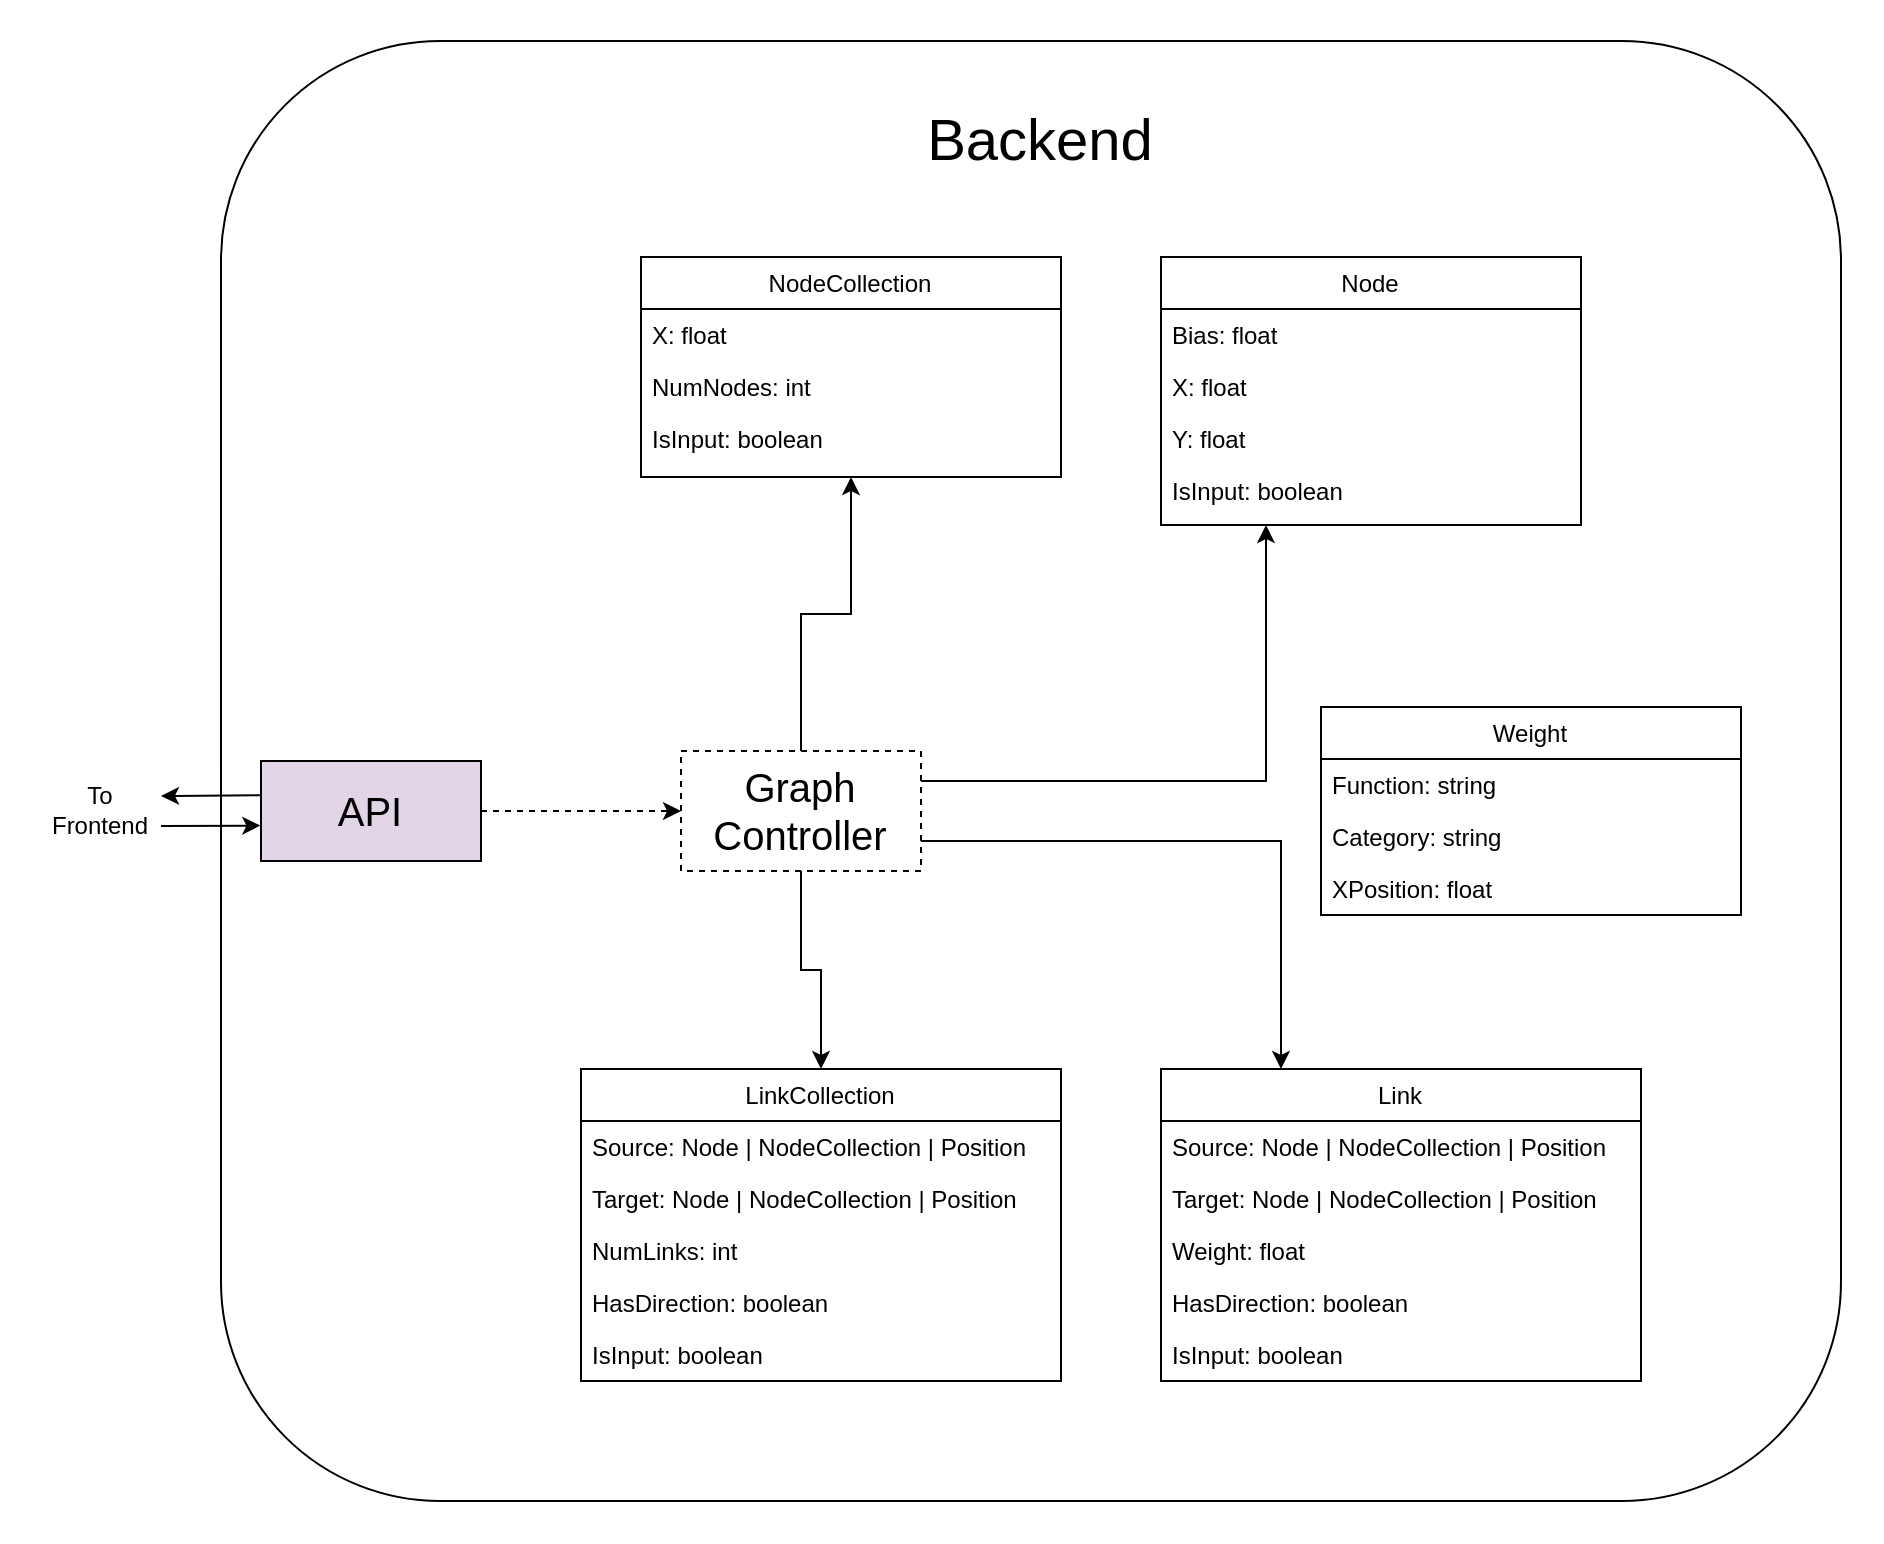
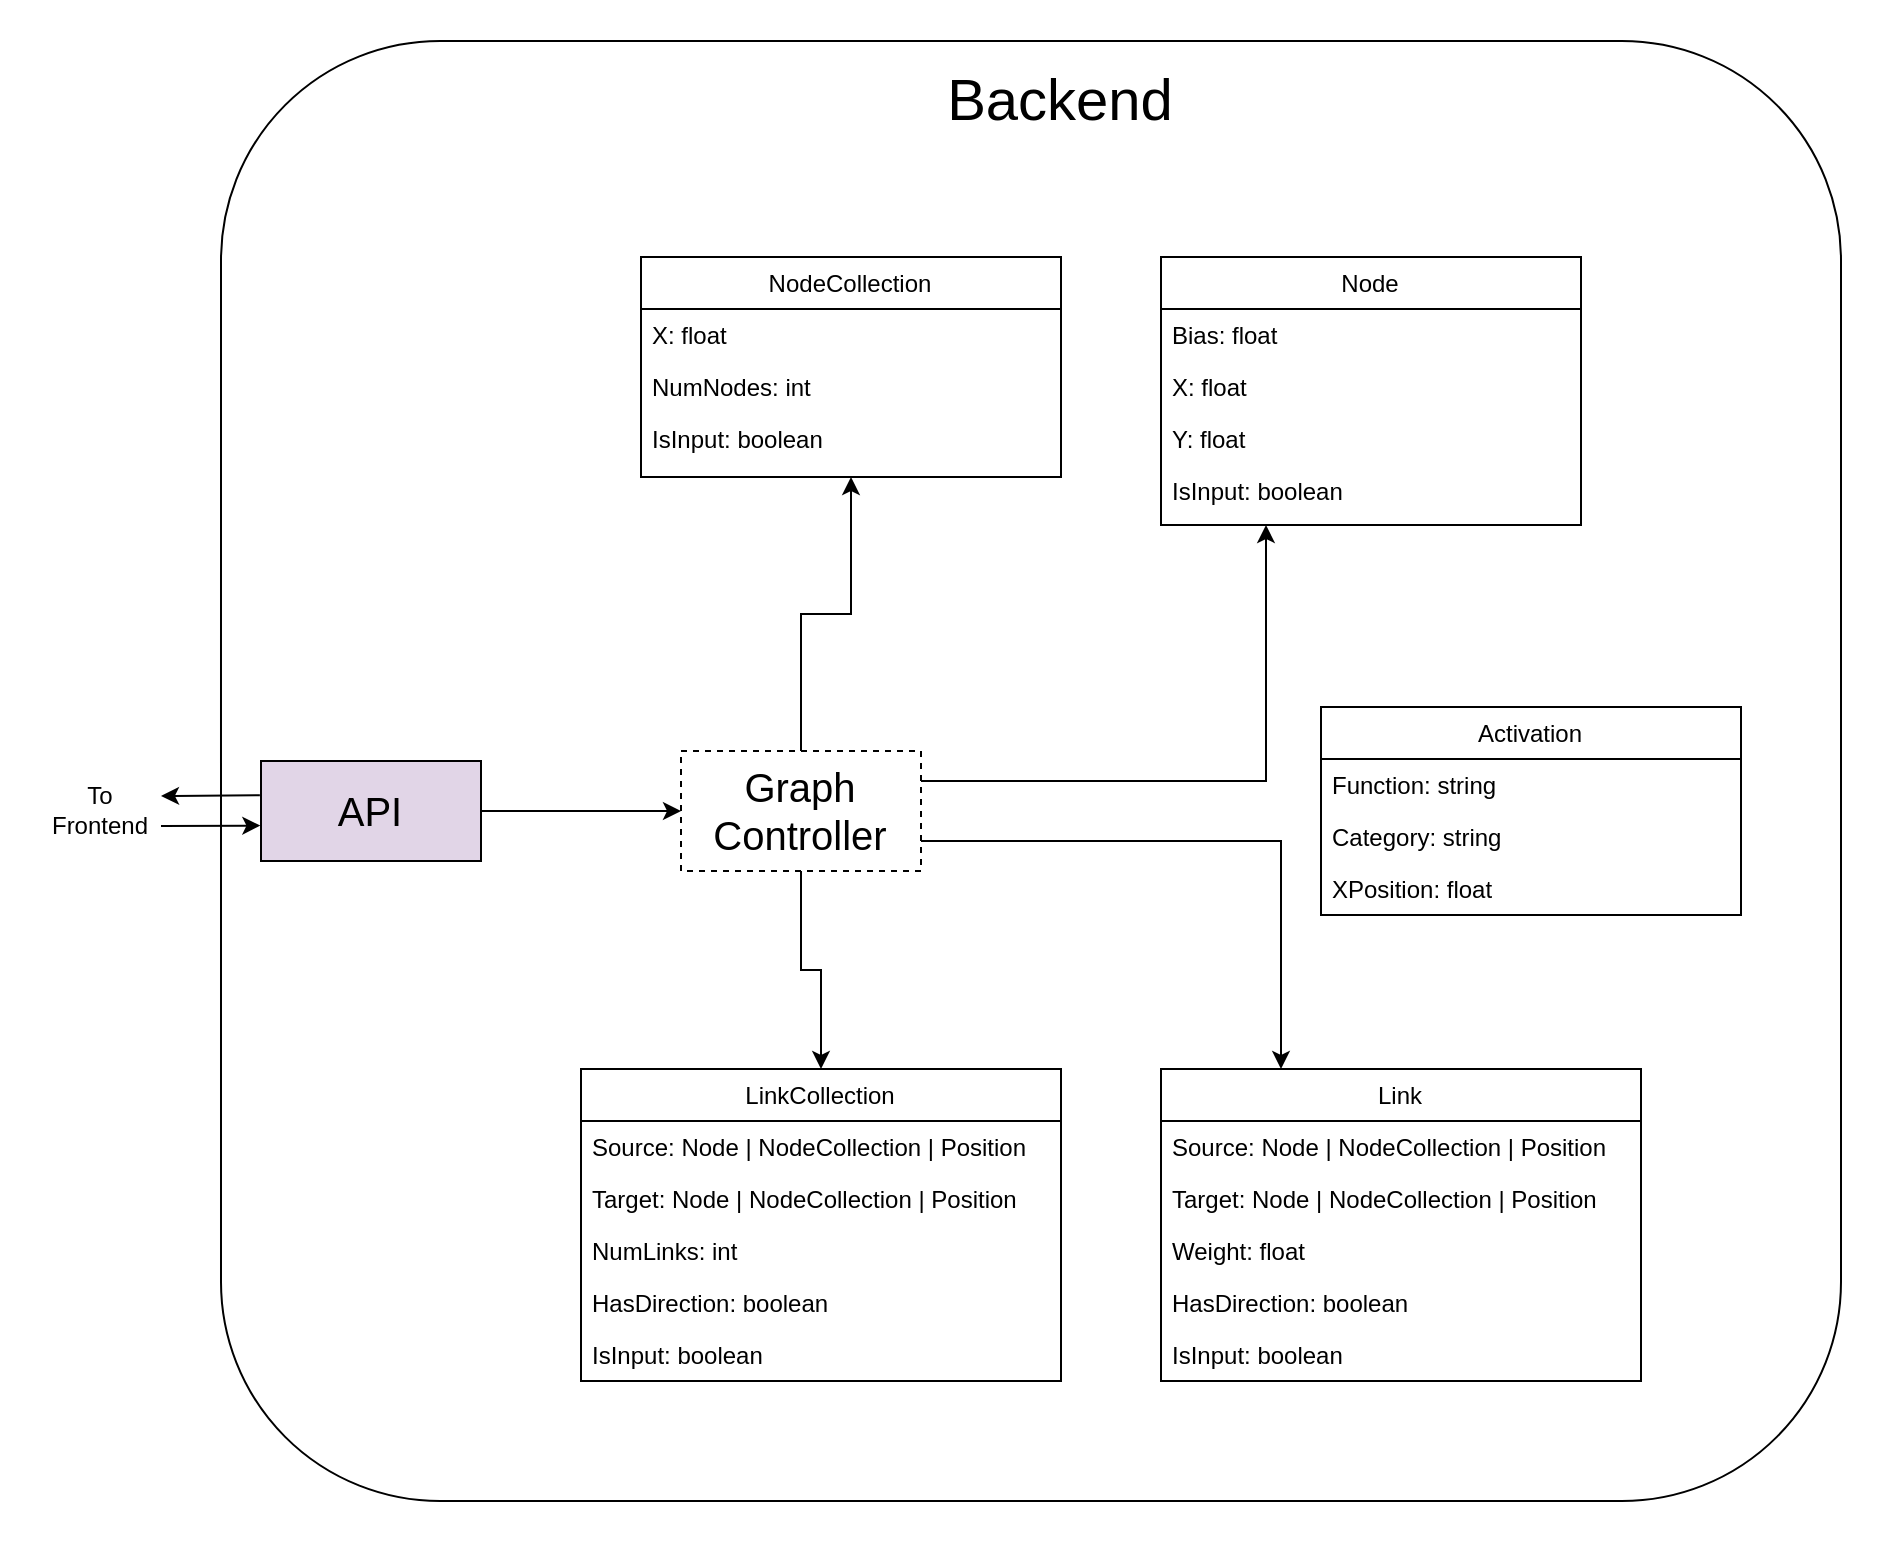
node "Backend": moved (1041, 141) -> (1061, 101)
node "Weight": label "Weight" -> "Activation"
edge "API" -> "Graph Controller": style dashed -> solid
